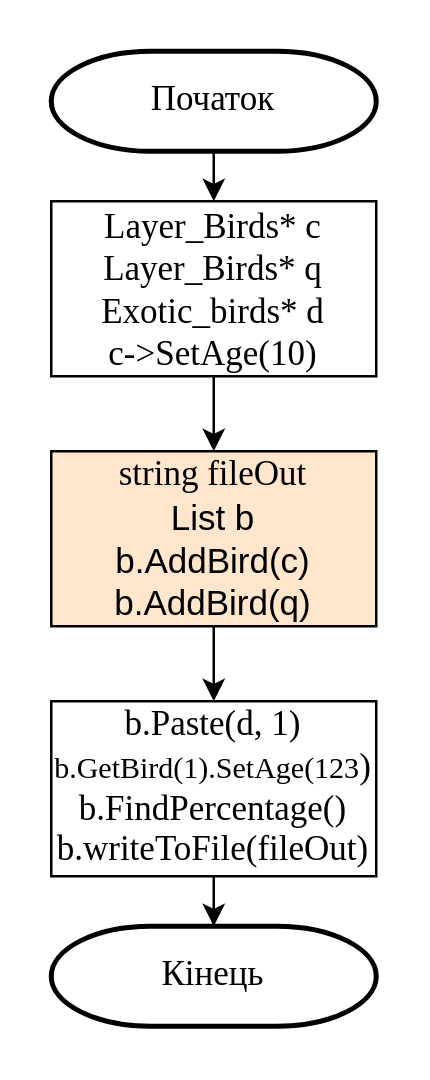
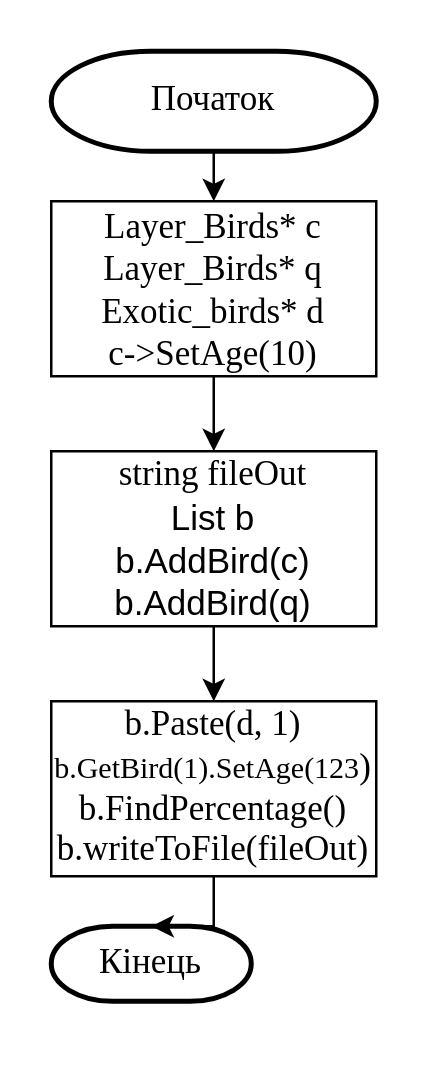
node "string fileOut List b b.AddBird(c) b.AddBird(q)": fillcolor #ffe6cc -> #ffffff
node "Кінець": size 325x100 -> 200x75
